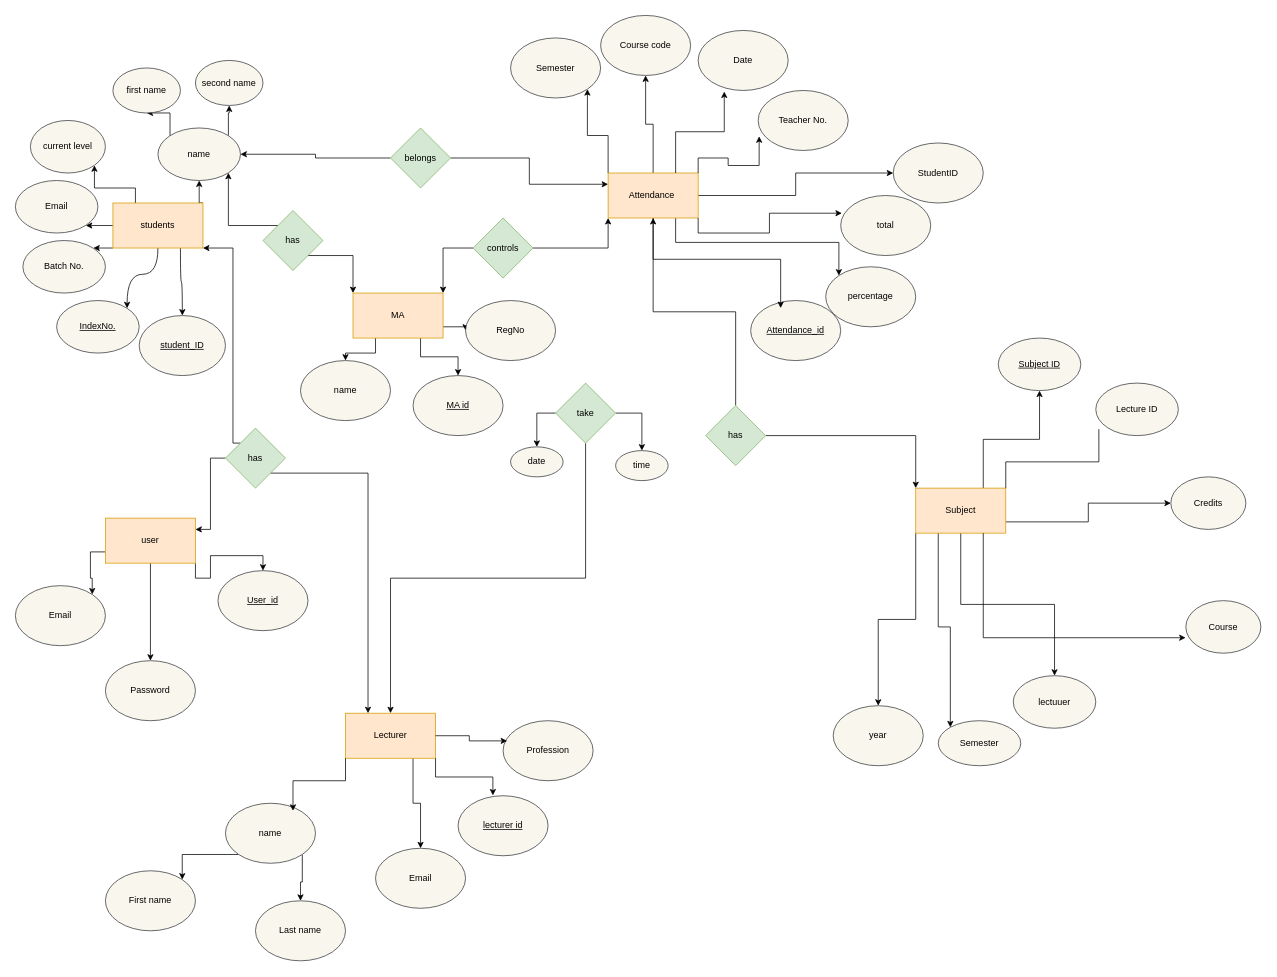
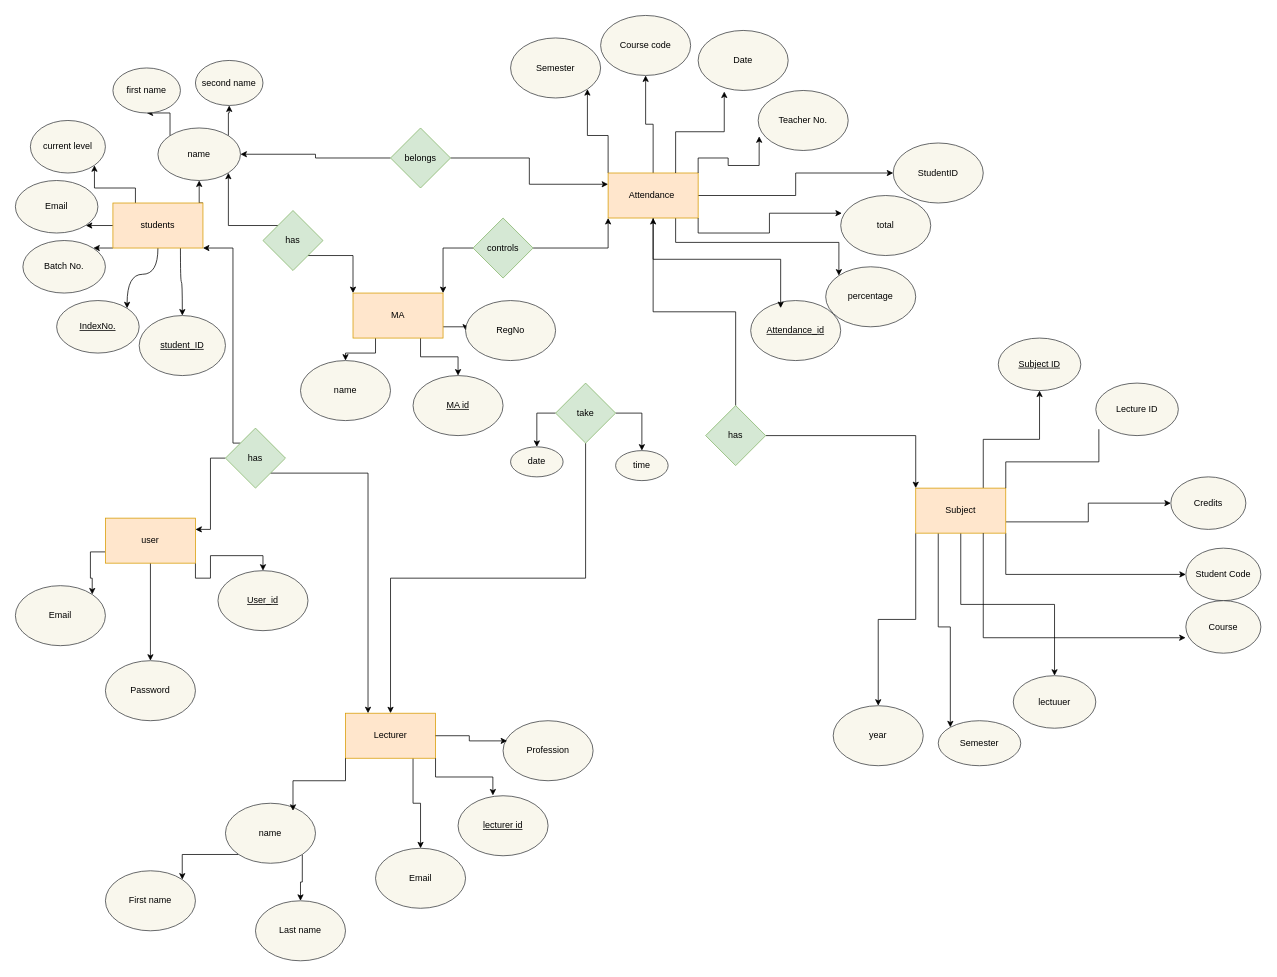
edge "Subject" -> "Student Code": added
node "Student Code": added
